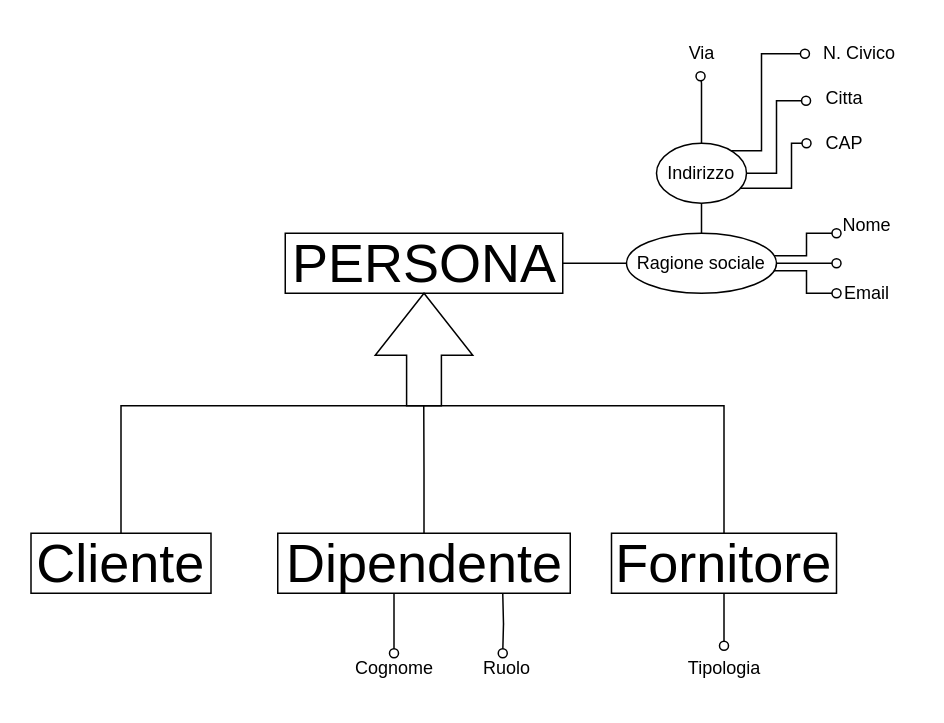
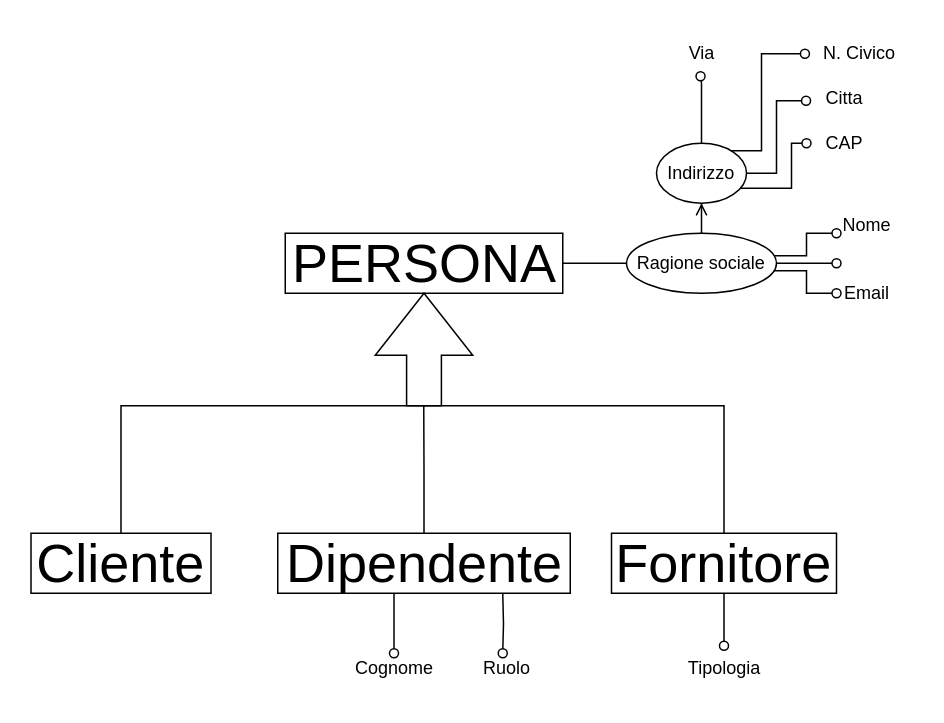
edge "Indirizzo" -- "Ragione sociale": arrowhead none -> open
